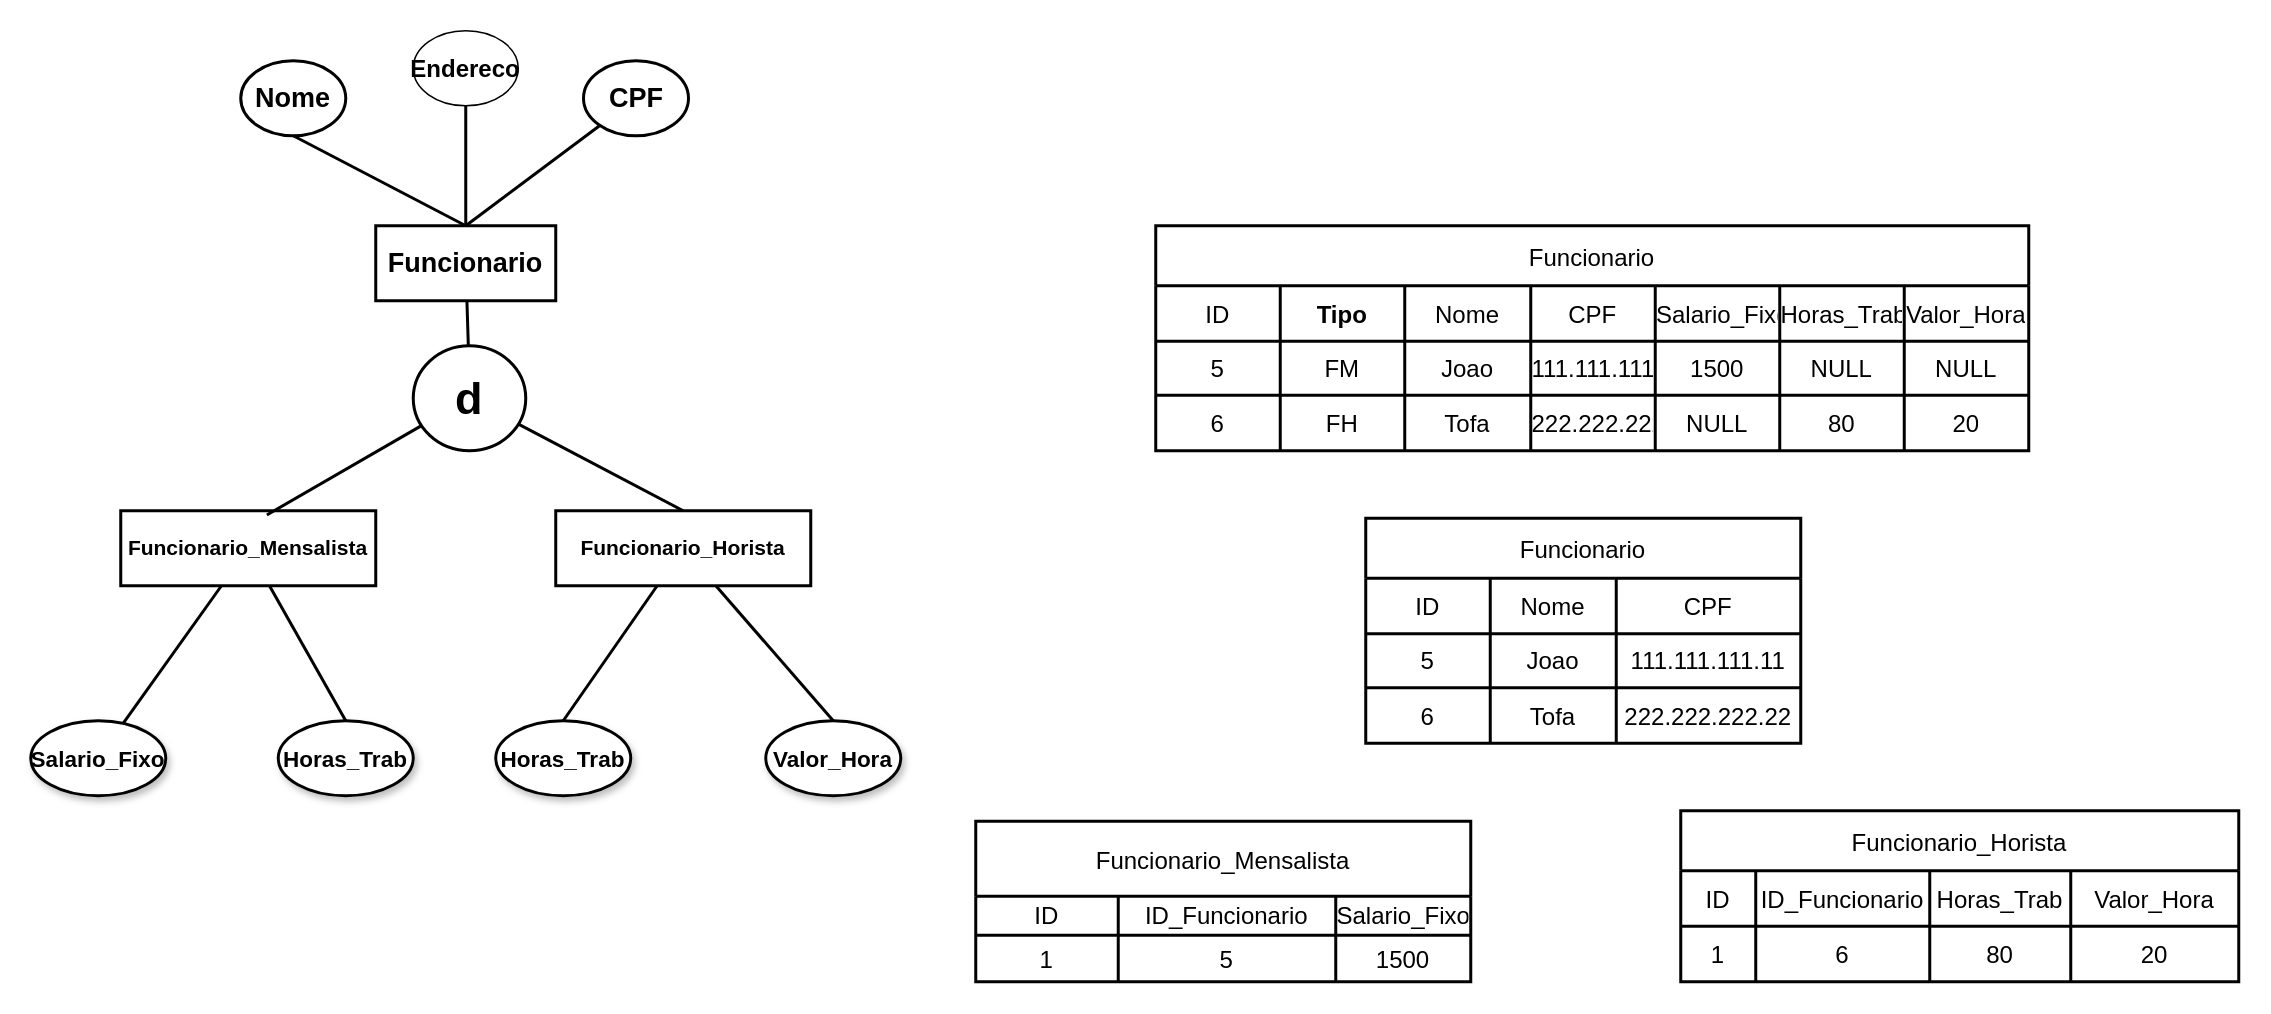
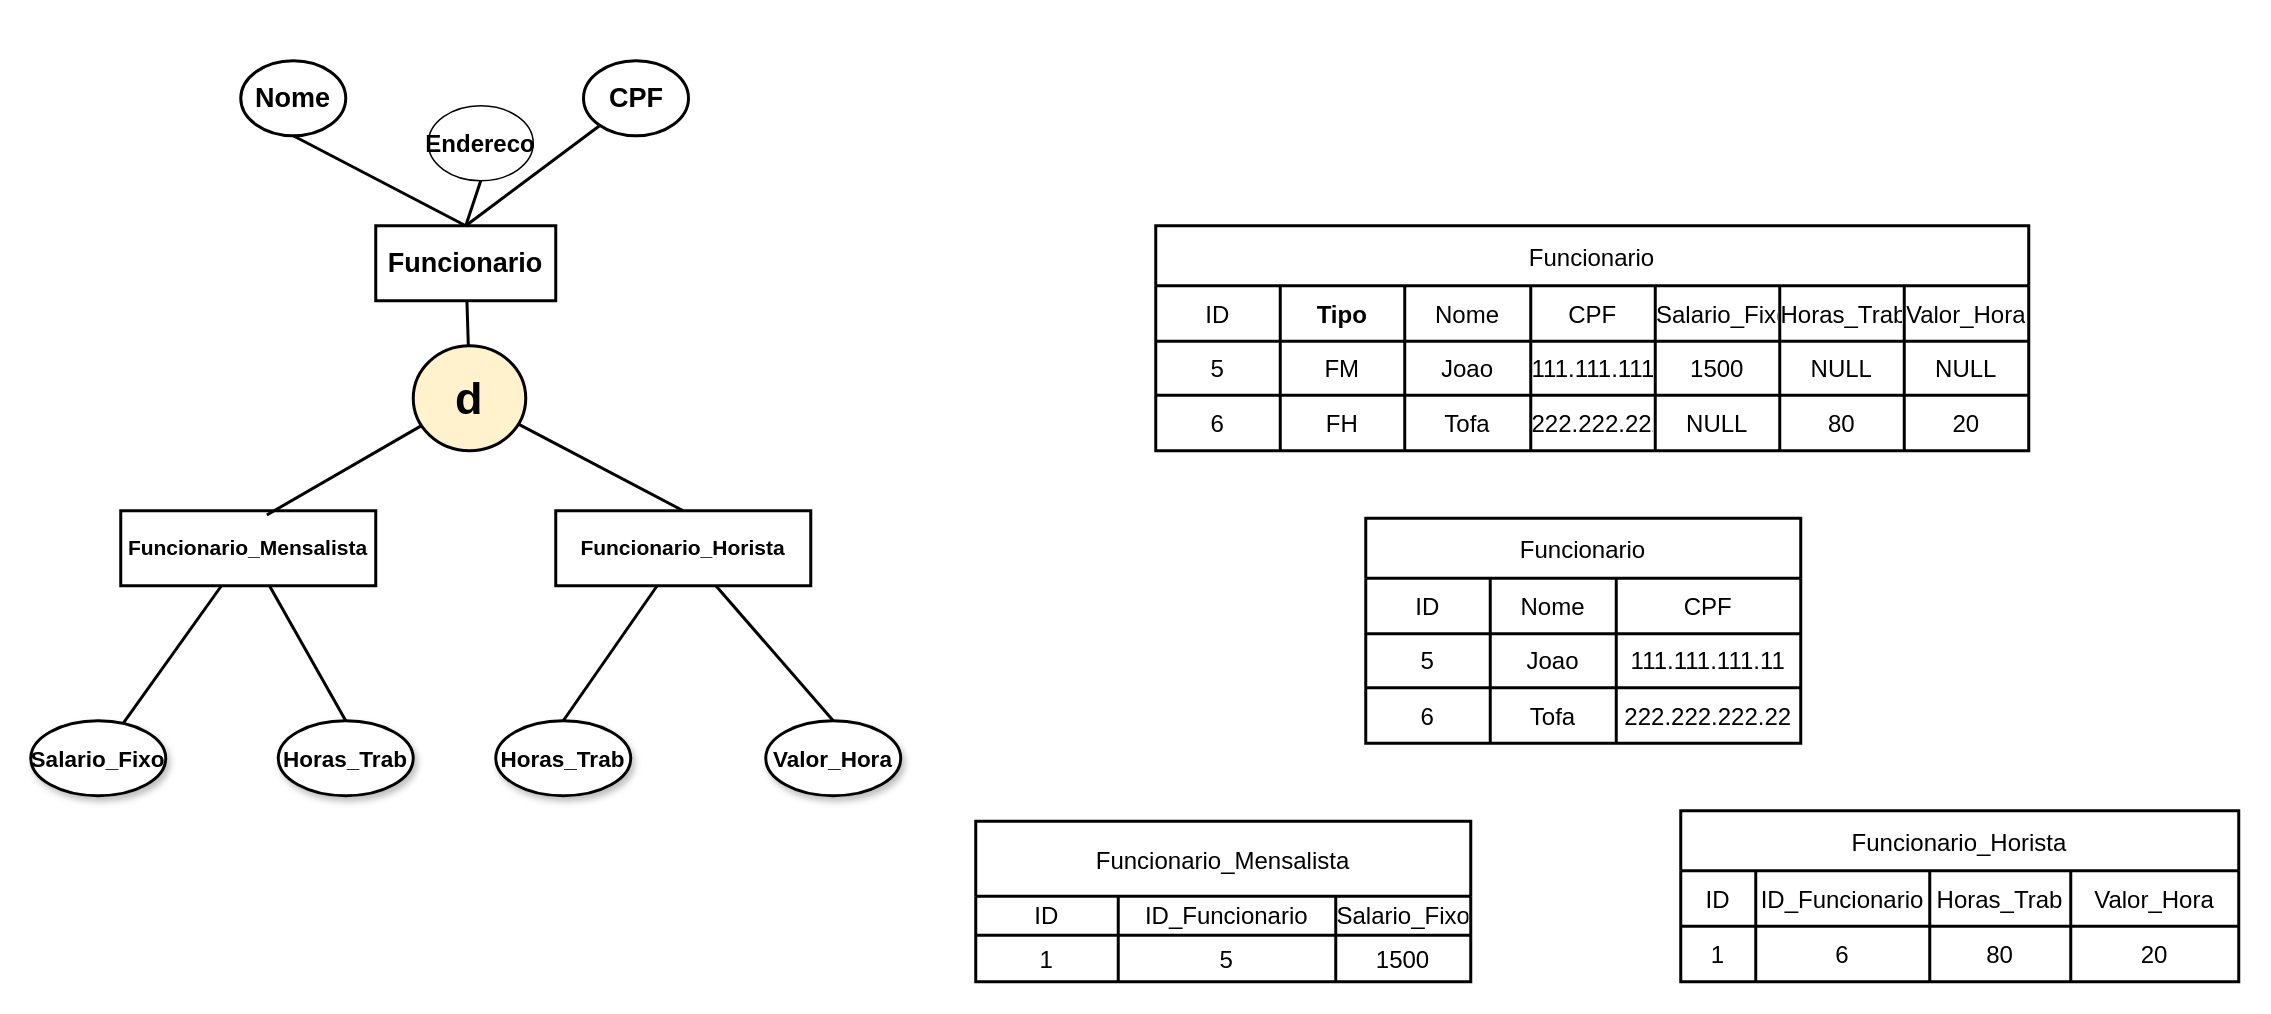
node "Endereco": moved (466, 68) -> (481, 143)
node "d": fillcolor #ffffff -> #fff2cc
